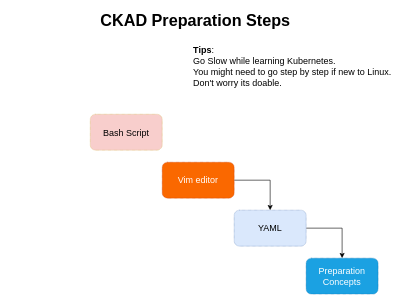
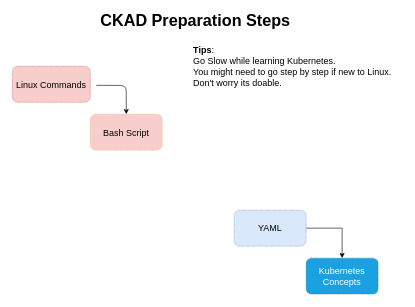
node "Linux Commands": added
edge "Linux Commands" -> "Bash Script": added
node "Vim editor": removed
edge "Vim editor" -> "YAML": removed
node "Preparation Concepts": label "Preparation Concepts" -> "Kubernetes Concepts"
